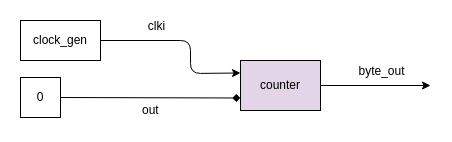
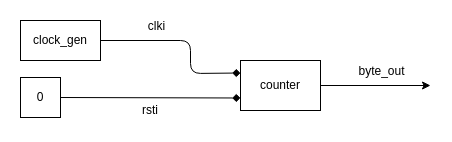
edge "clock_gen" -> "counter": arrowhead classic -> diamond
node "counter": fillcolor #e1d5e7 -> #ffffff
node "out": label "out" -> "rsti"
